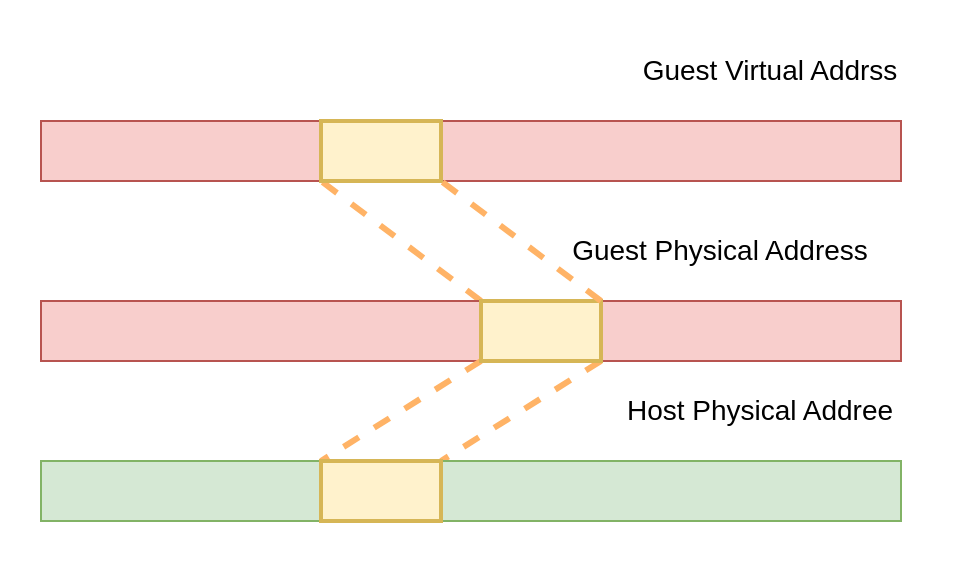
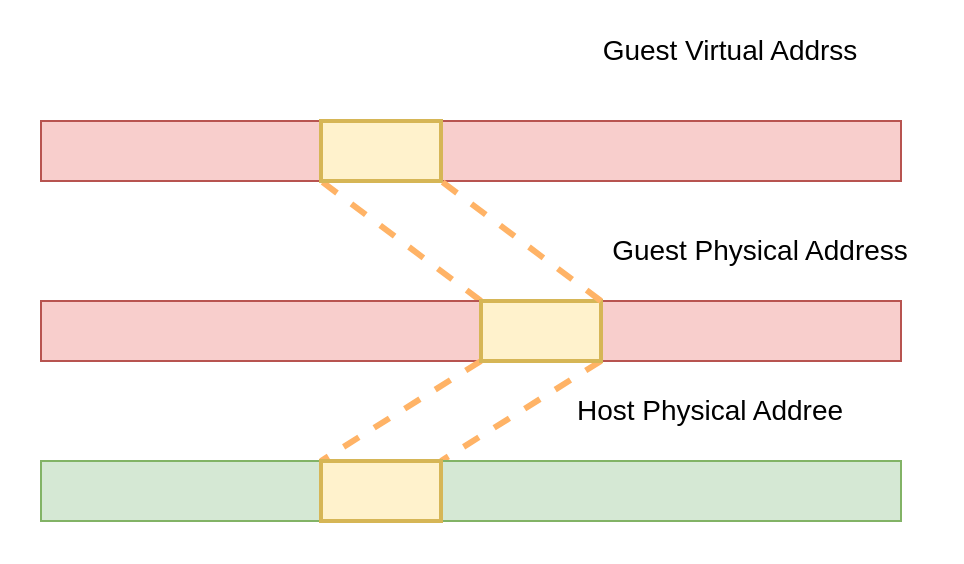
node "Guest Virtual Addrss": moved (771, 71) -> (731, 51)
node "Guest Physical Address": moved (721, 251) -> (761, 251)
node "Host Physical Addree": moved (761, 411) -> (711, 411)
